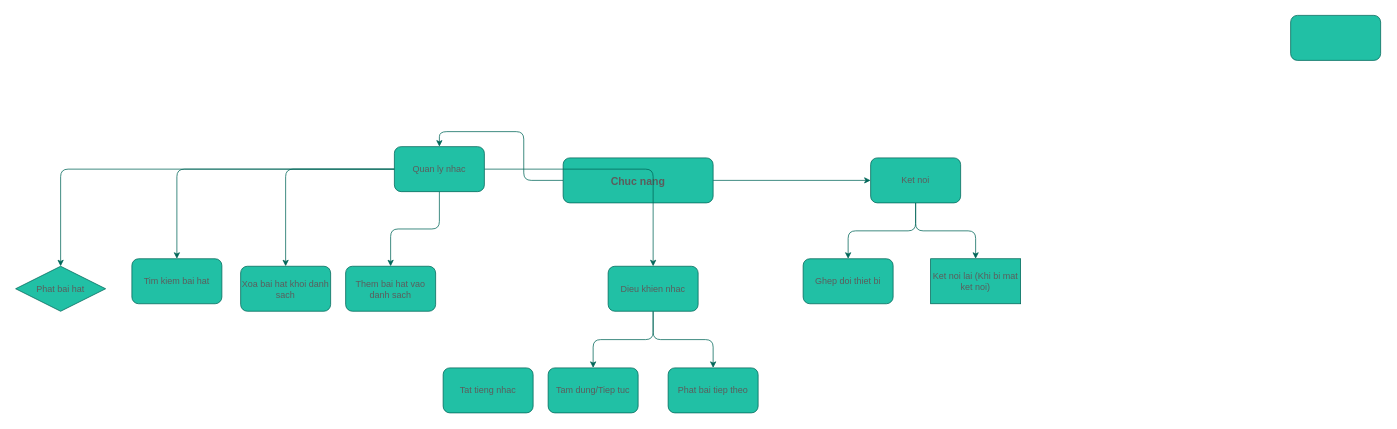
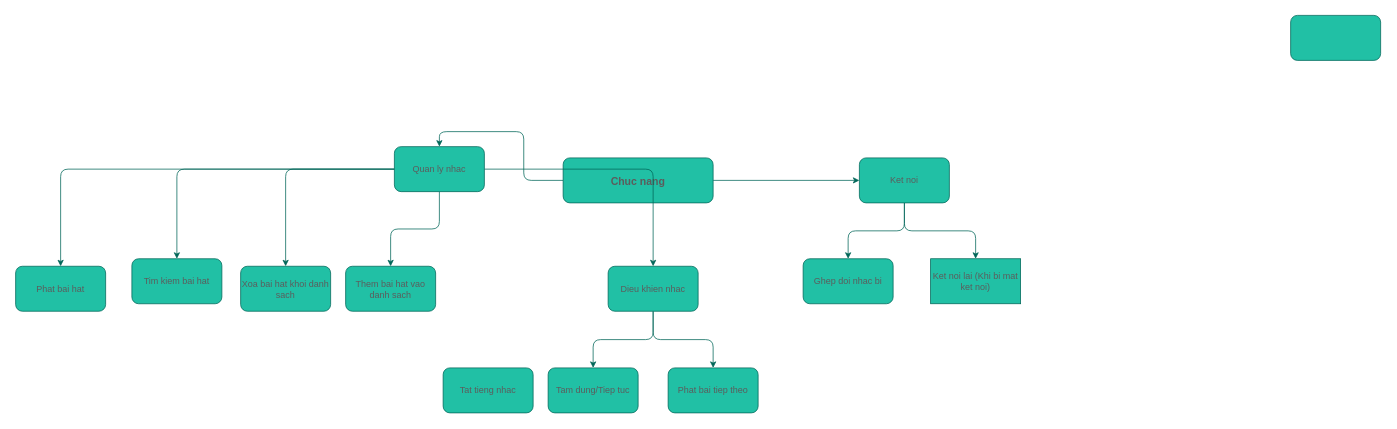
node "Ket noi": moved (915, 180) -> (904, 180)
node "Ghep doi thiet bi": label "Ghep doi thiet bi" -> "Ghep doi nhac bi"
node "Phat bai hat": shape diamond -> rounded rectangle
